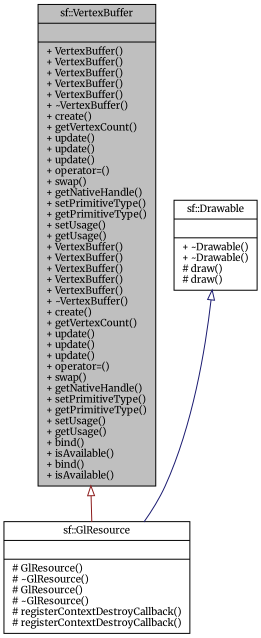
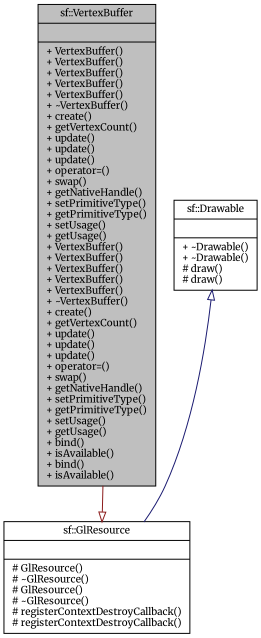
edge "sf::GlResource" -> "sf::VertexBuffer": reversed
